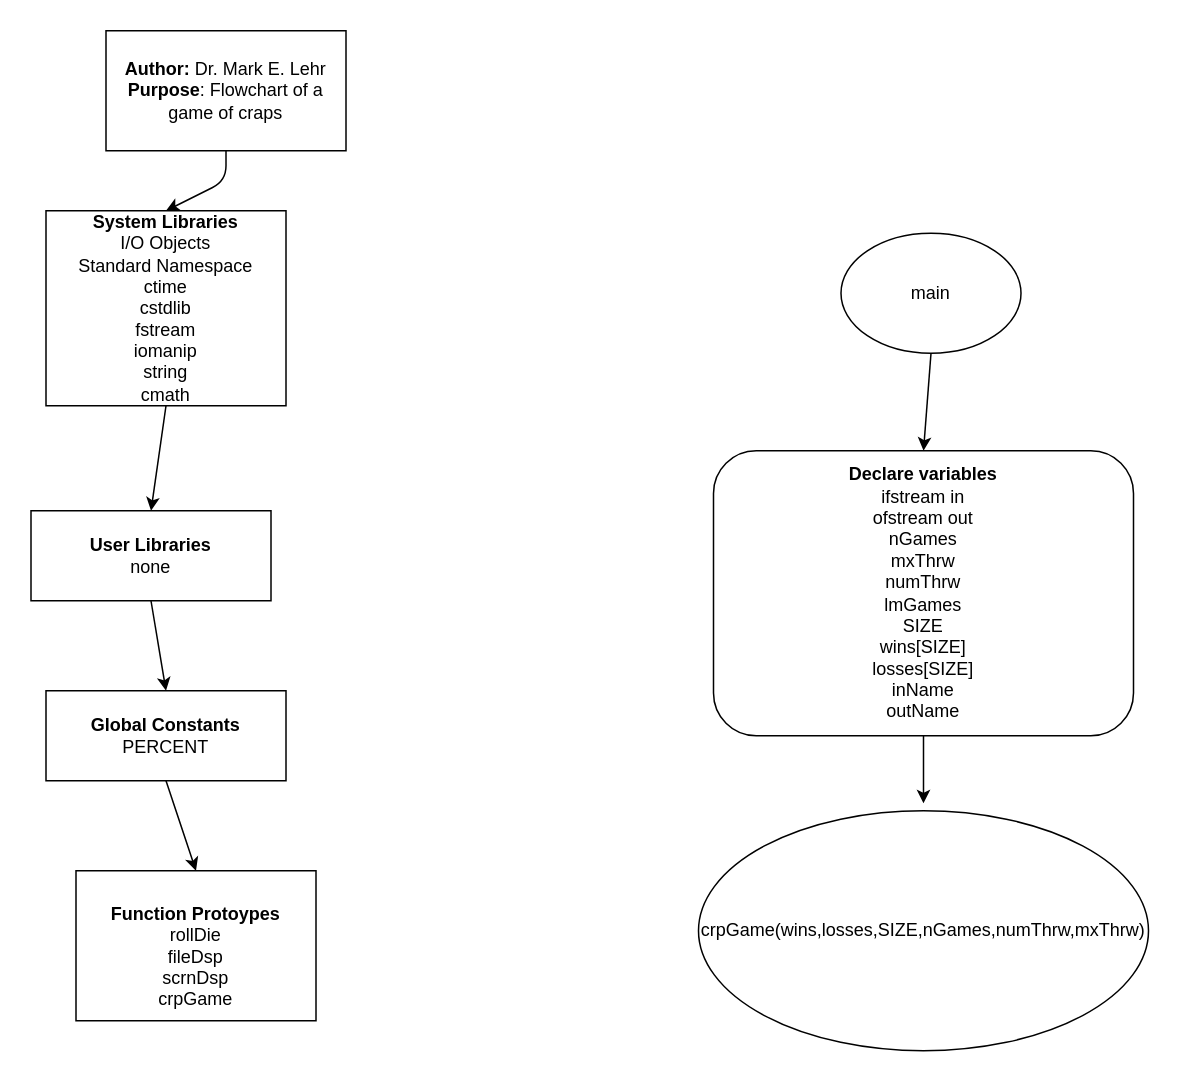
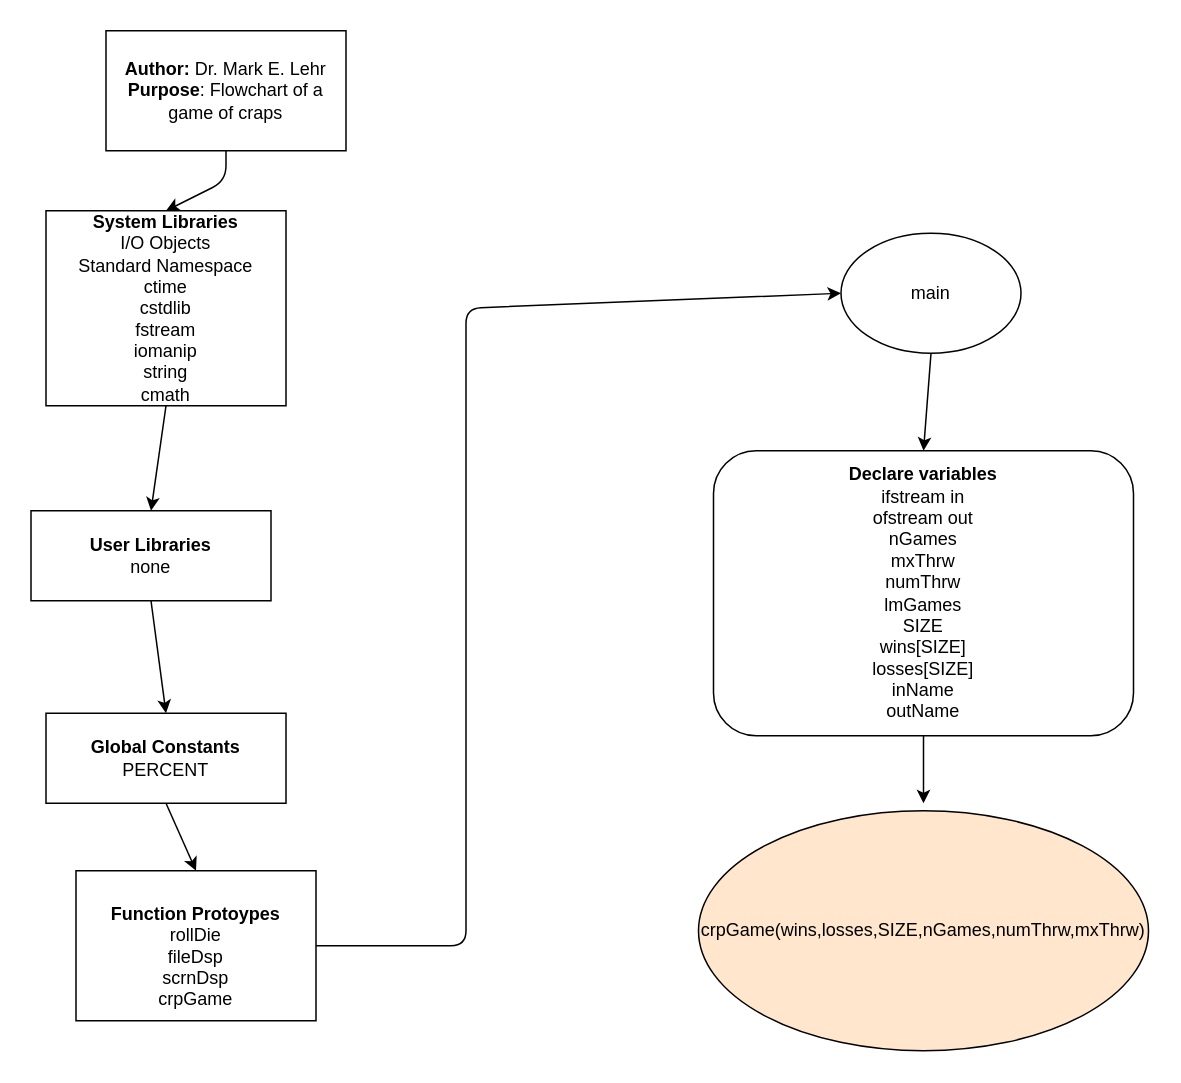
edge "Function Protoypes rollDie fileDsp scrnDsp crpGame" -> "main": added
node "Global Constants PERCENT": moved (166, 736) -> (166, 758)
node "crpGame(wins,losses,SIZE,nGames,numThrw,mxThrw)": fillcolor #ffffff -> #ffe6cc
